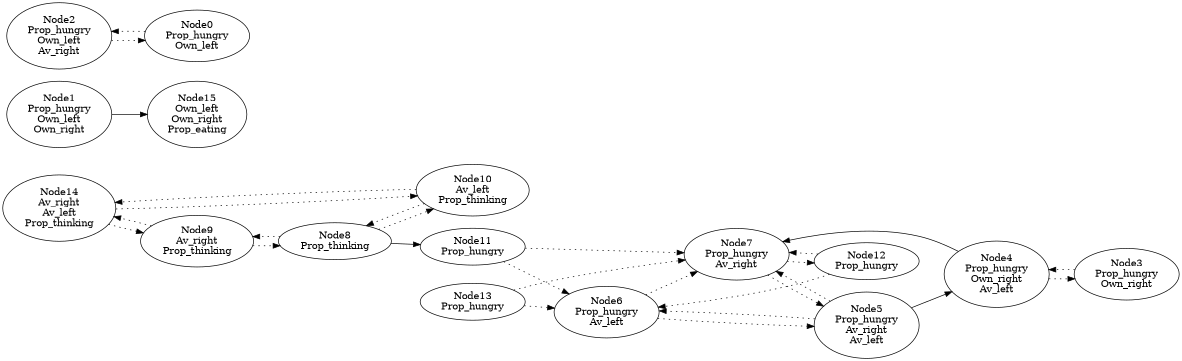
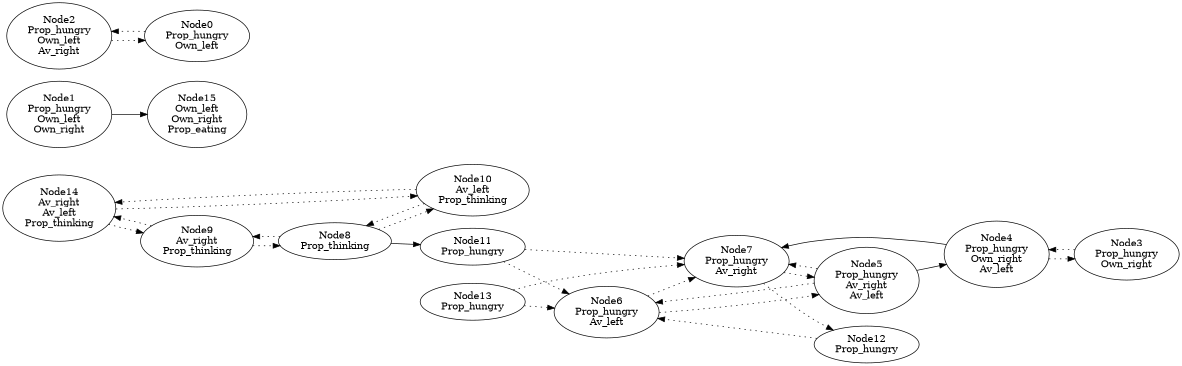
edge "Node12 Prop_hungry" -> "Node7 Prop_hungry Av_right": removed
